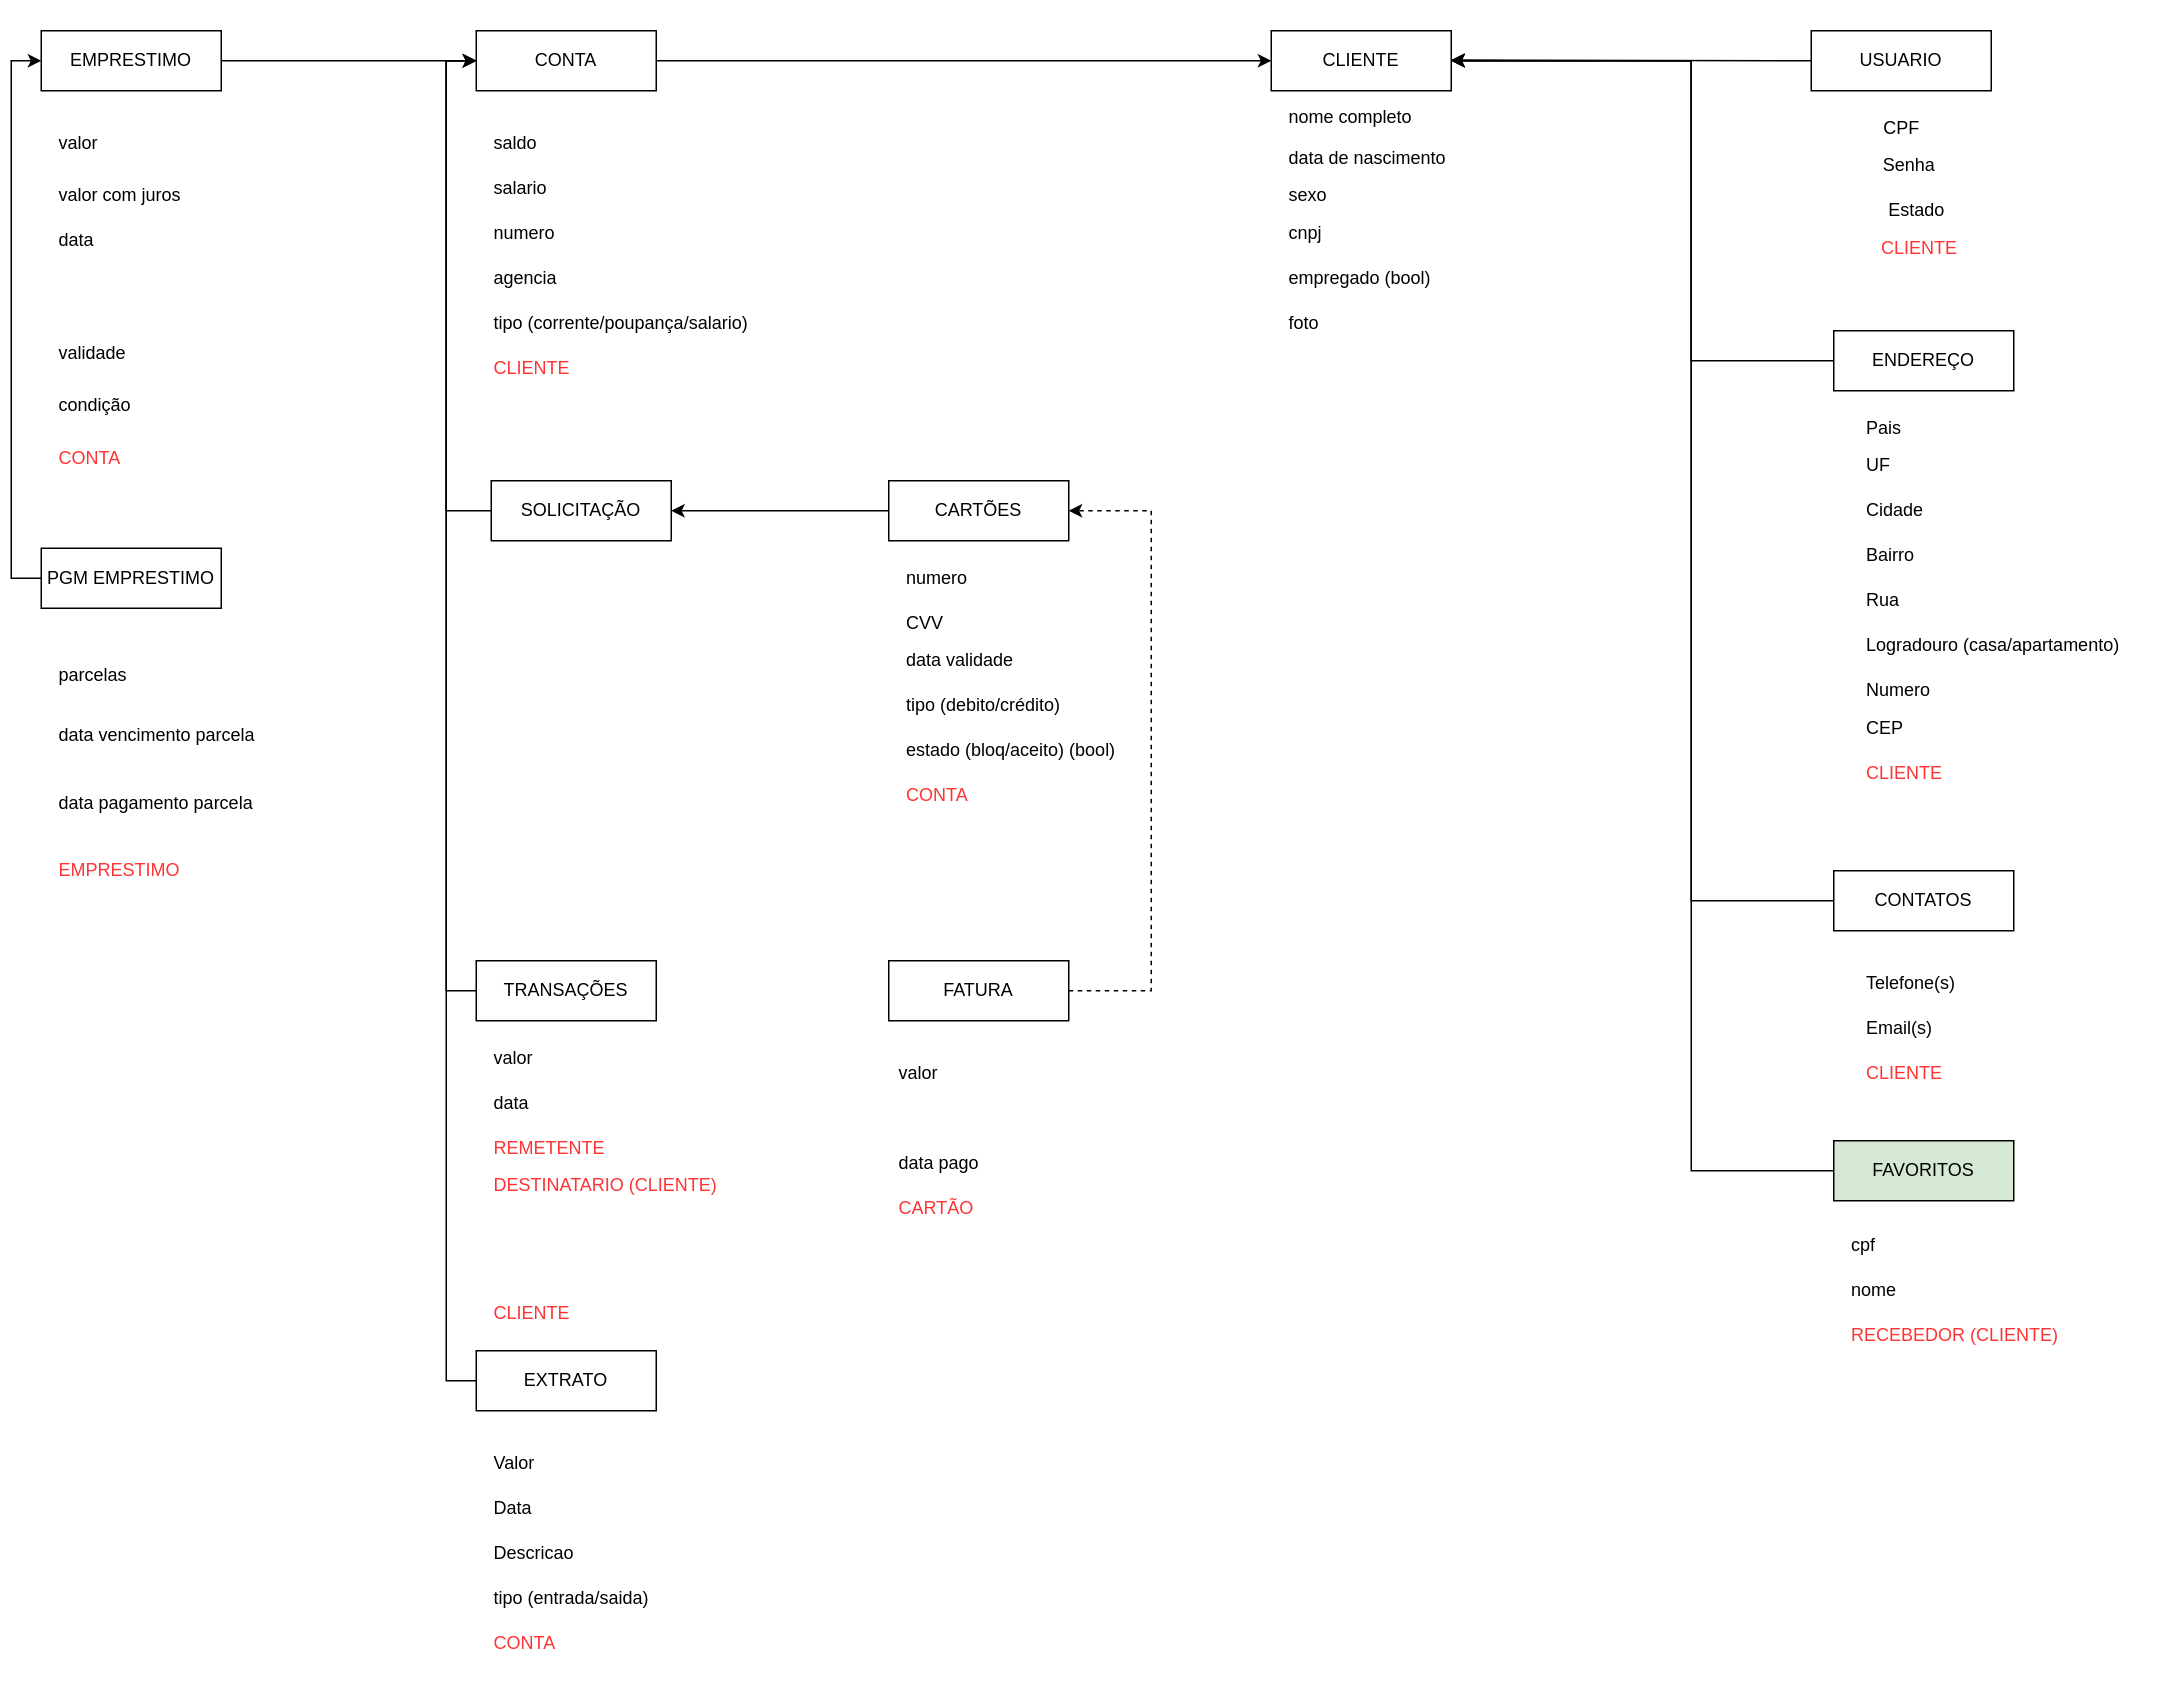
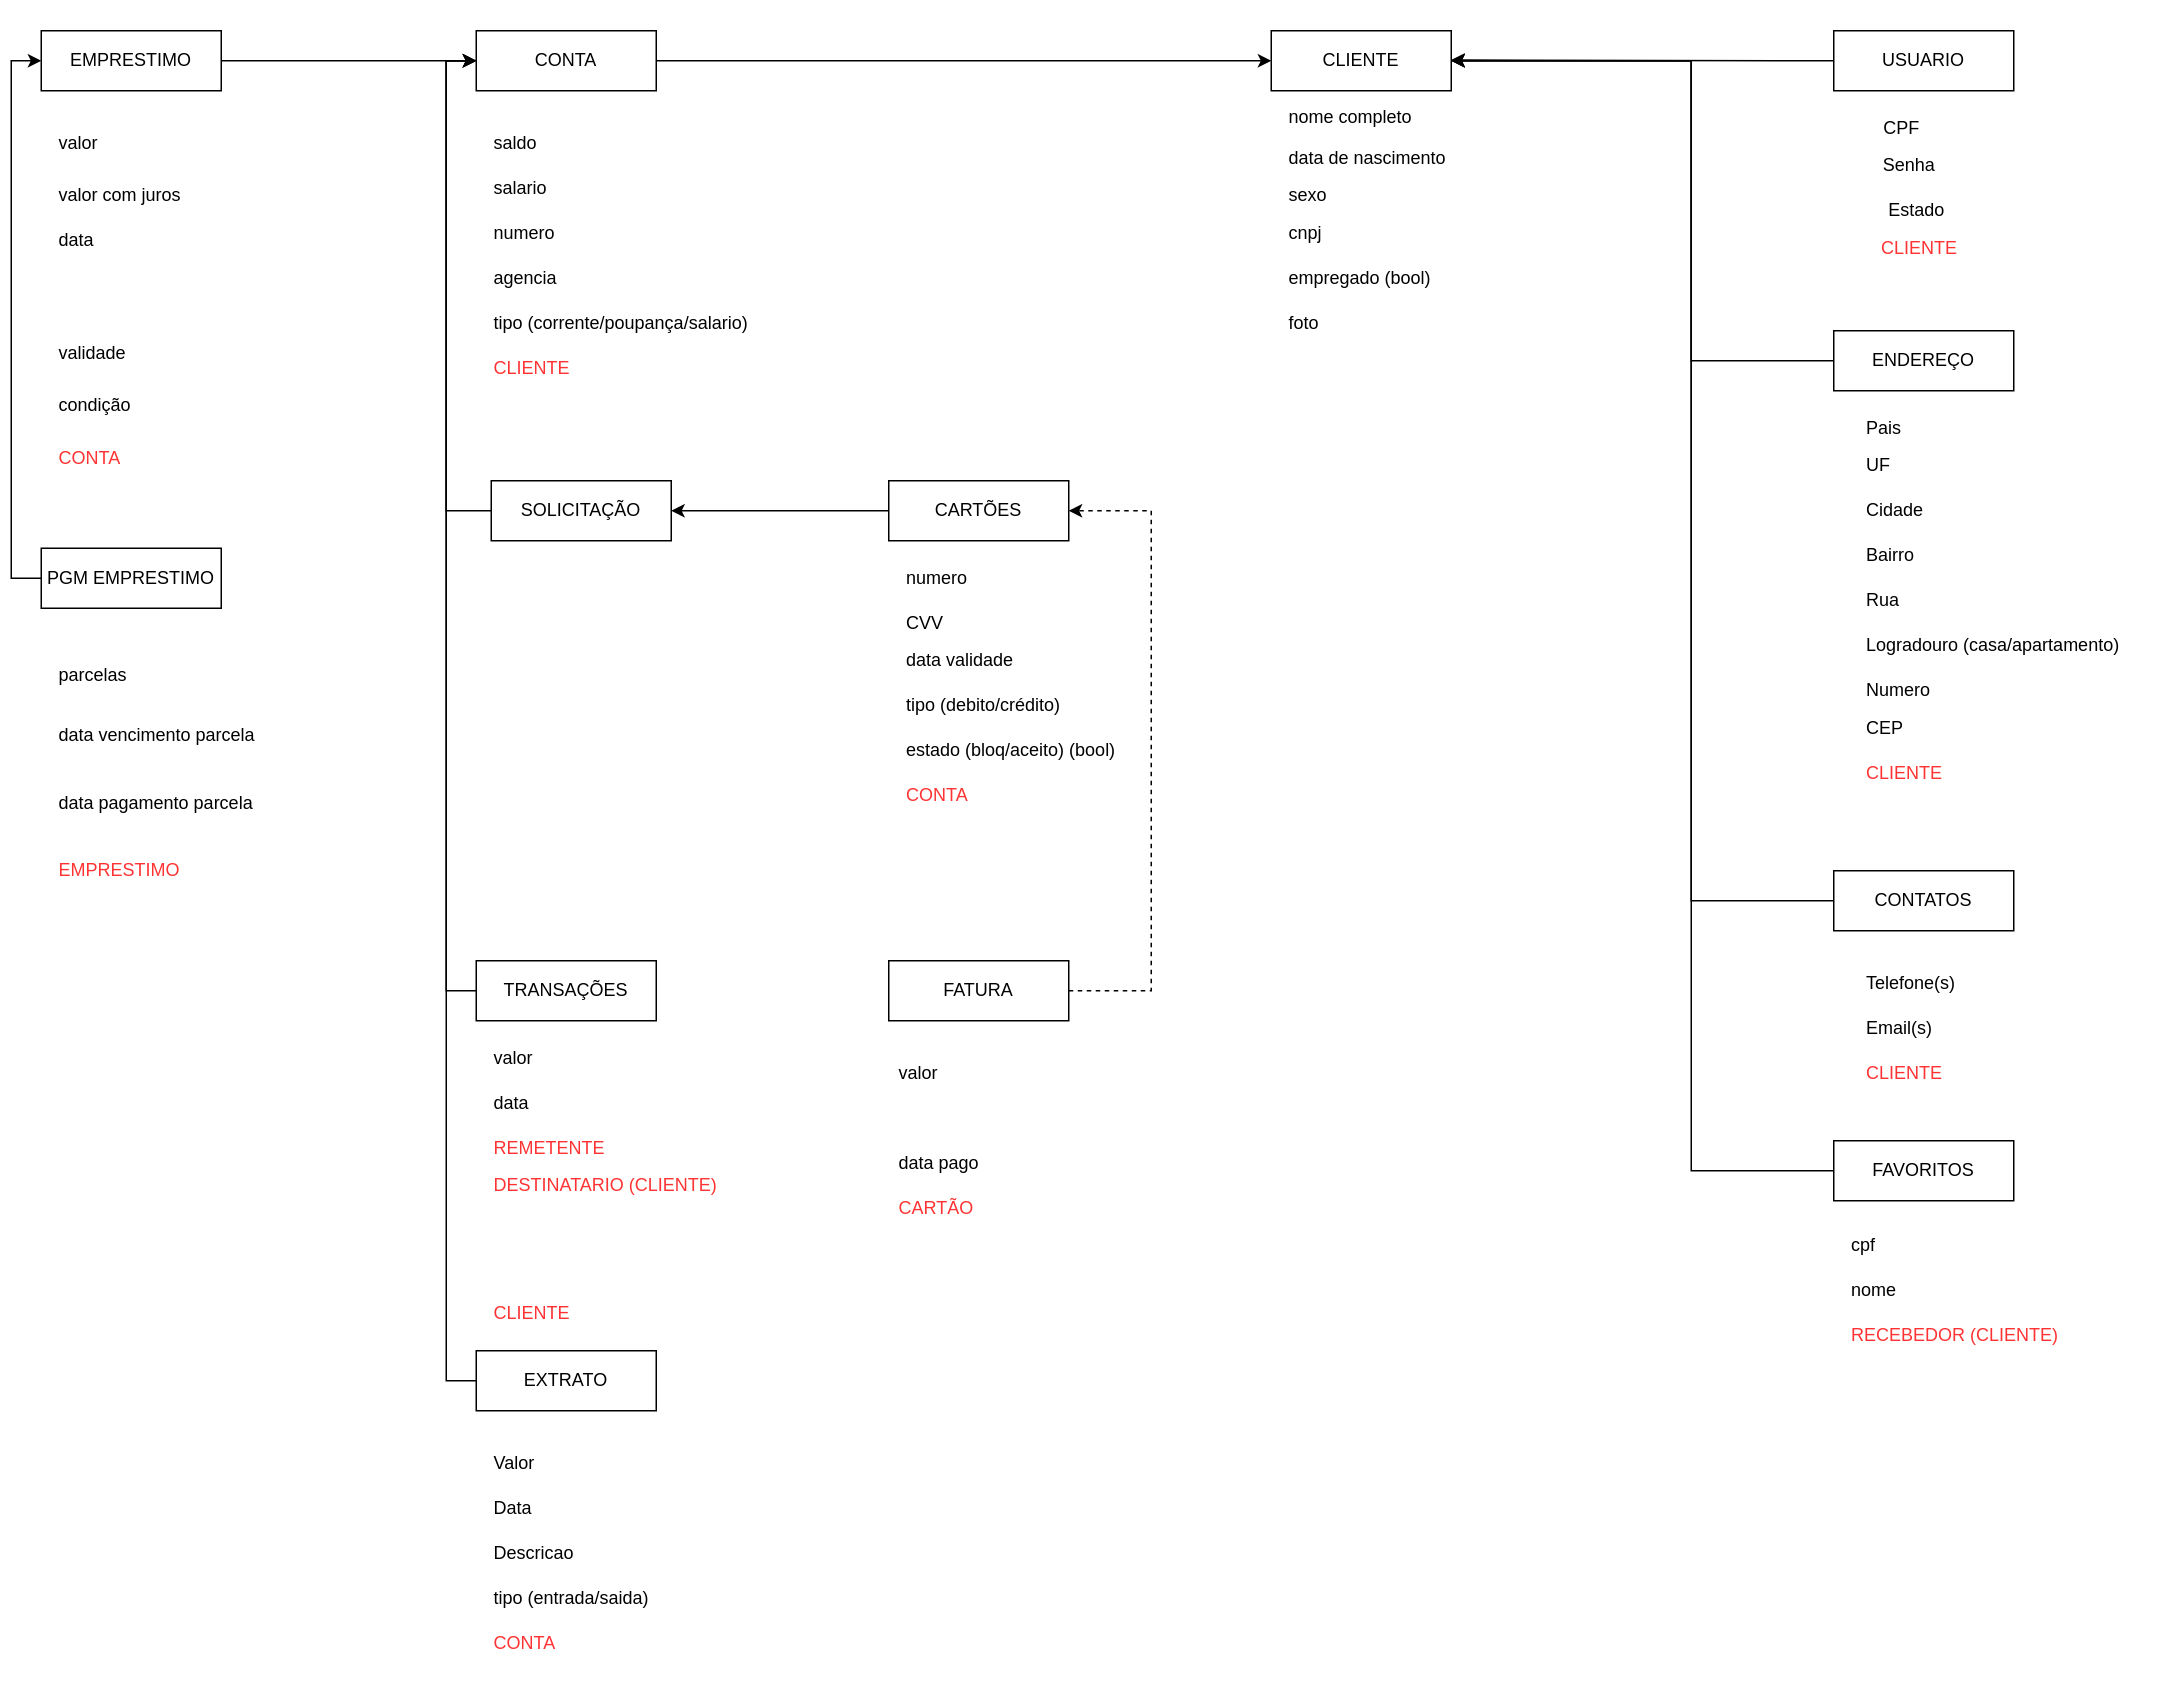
node "USUARIO": moved (1901, 61) -> (1924, 61)
node "FAVORITOS": fillcolor #d5e8d4 -> #ffffff
